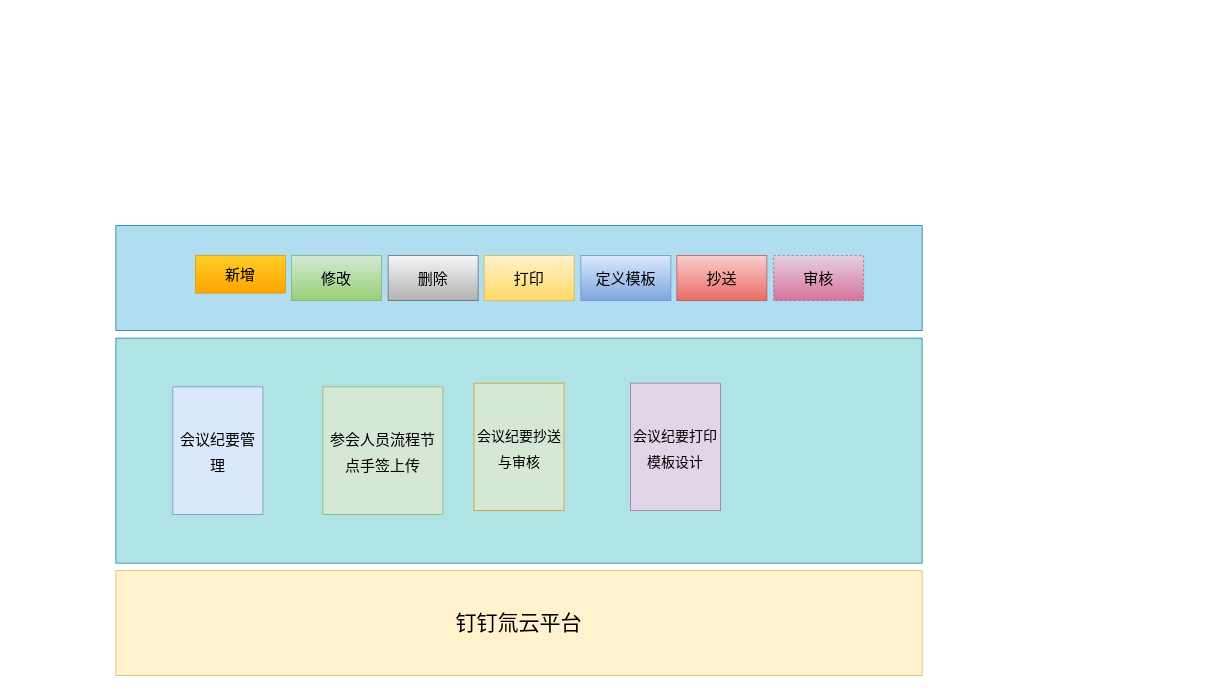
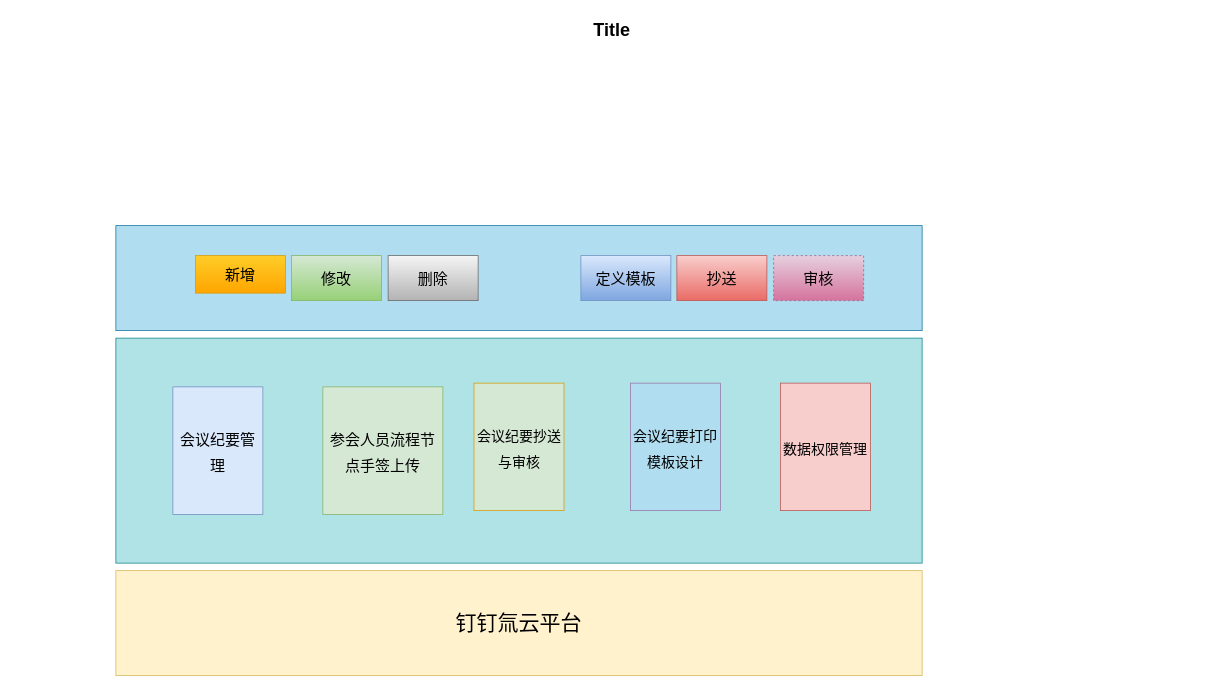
node "Title": added
node "打印": removed
node "会议纪要打印模板设计": fillcolor #e1d5e7 -> #b1ddf0
node "数据权限管理": added
